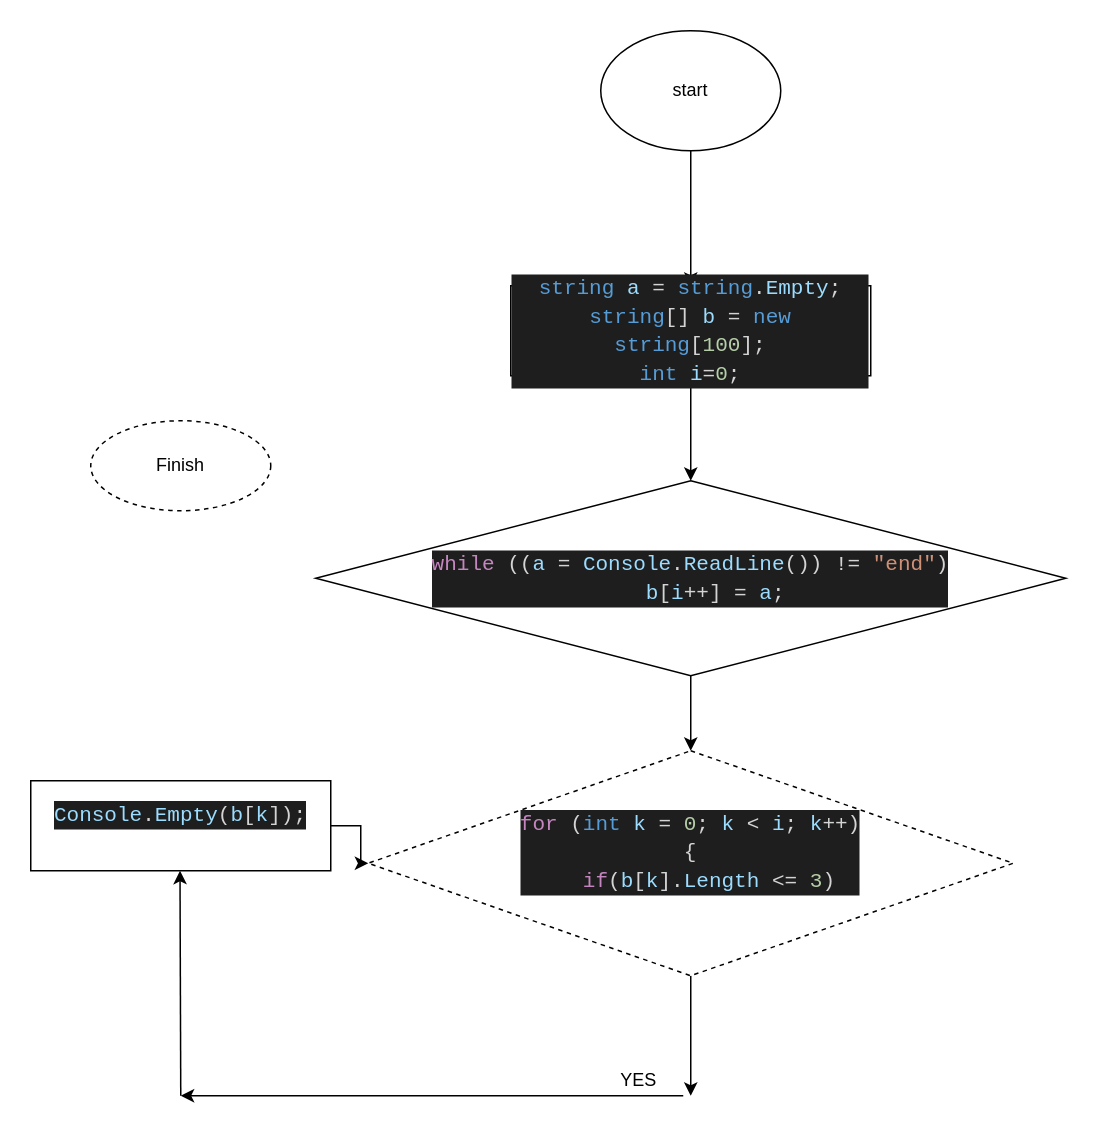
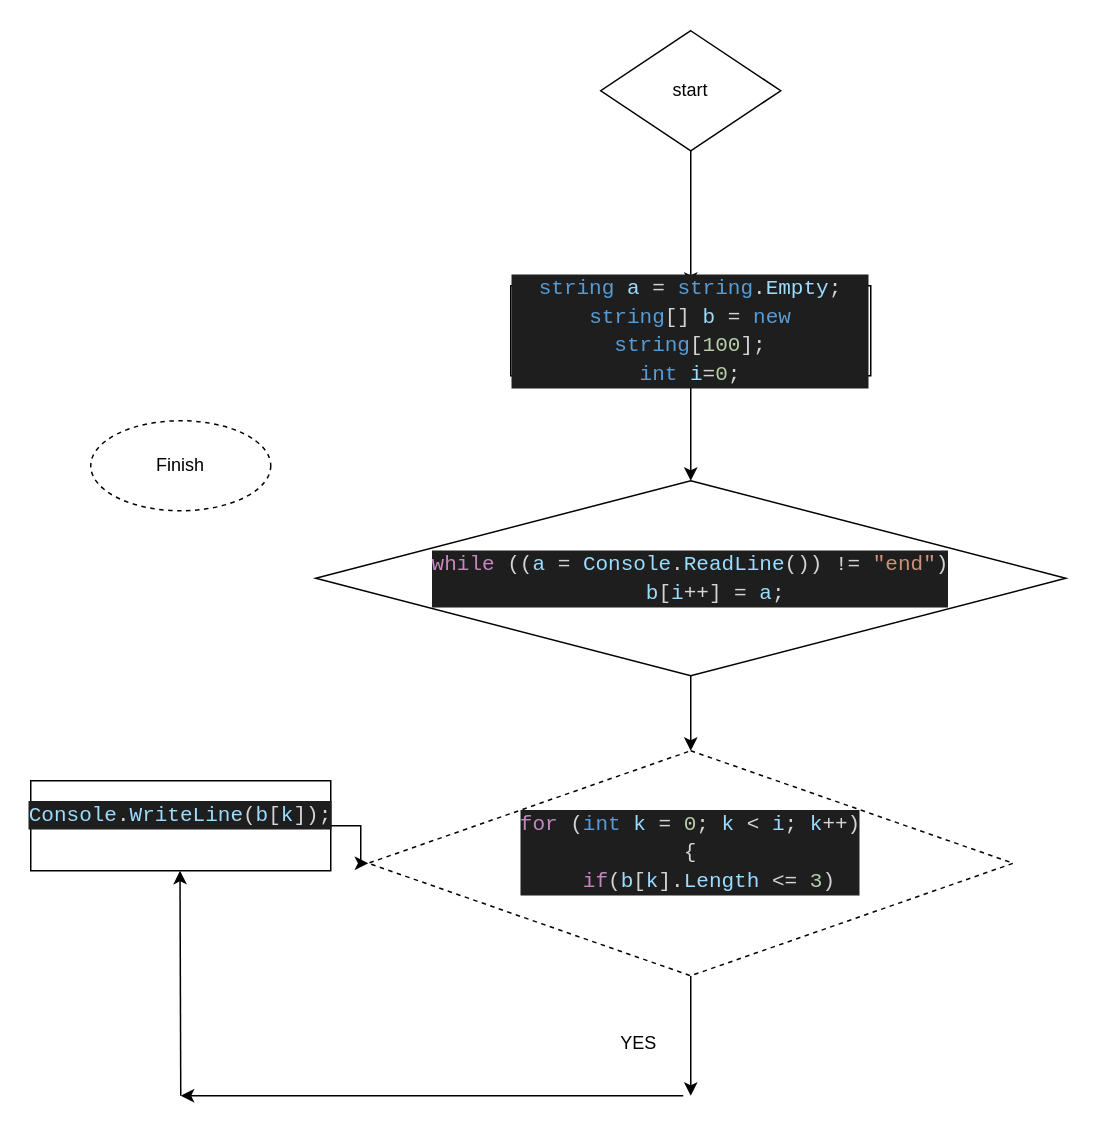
node "start": shape ellipse -> diamond
node "Console.Empty(b[k]);": label "Console.Empty(b[k]);" -> "Console.WriteLine(b[k]);"
node "YES": moved (638, 1081) -> (638, 1043)
